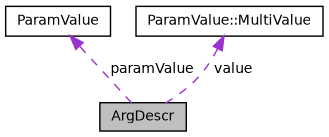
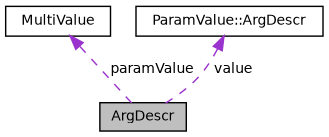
node "ParamValue": label "ParamValue" -> "MultiValue"
node "ParamValue::MultiValue": label "ParamValue::MultiValue" -> "ParamValue::ArgDescr"
